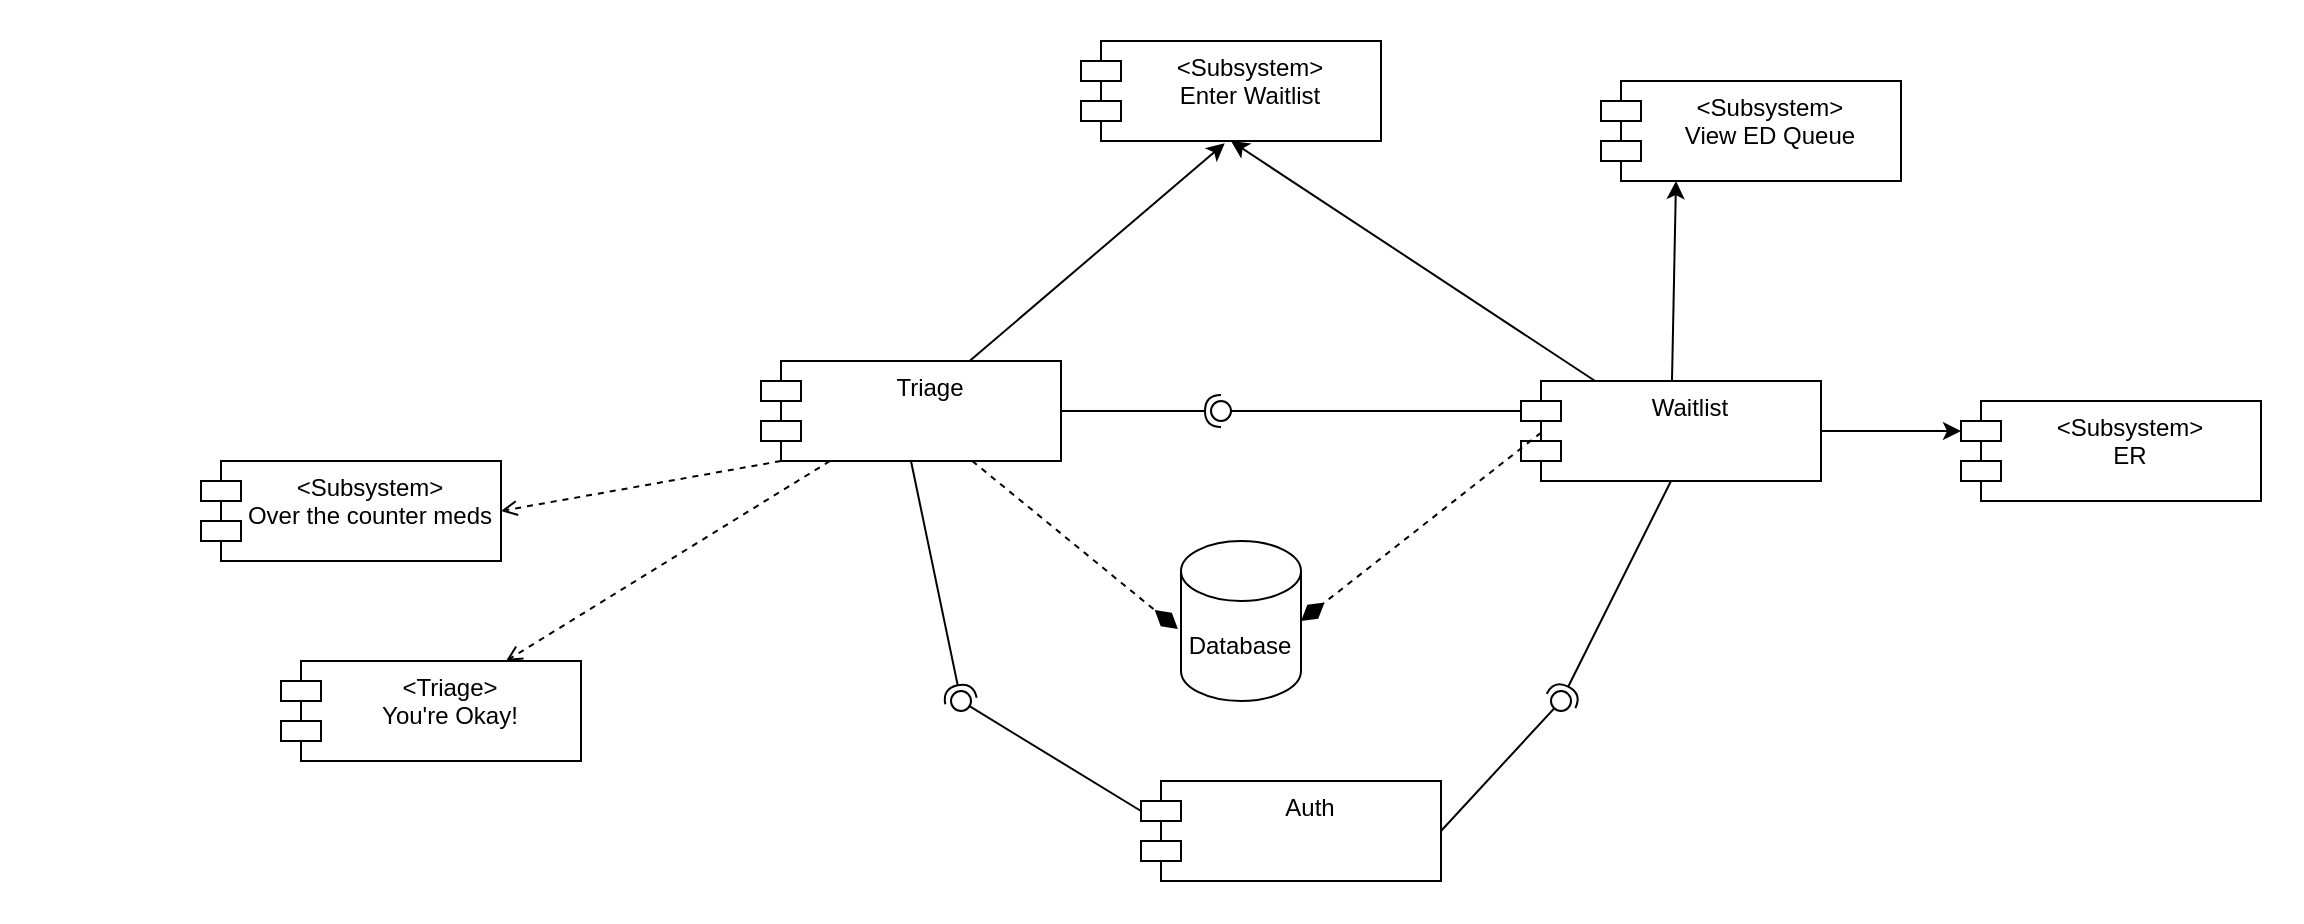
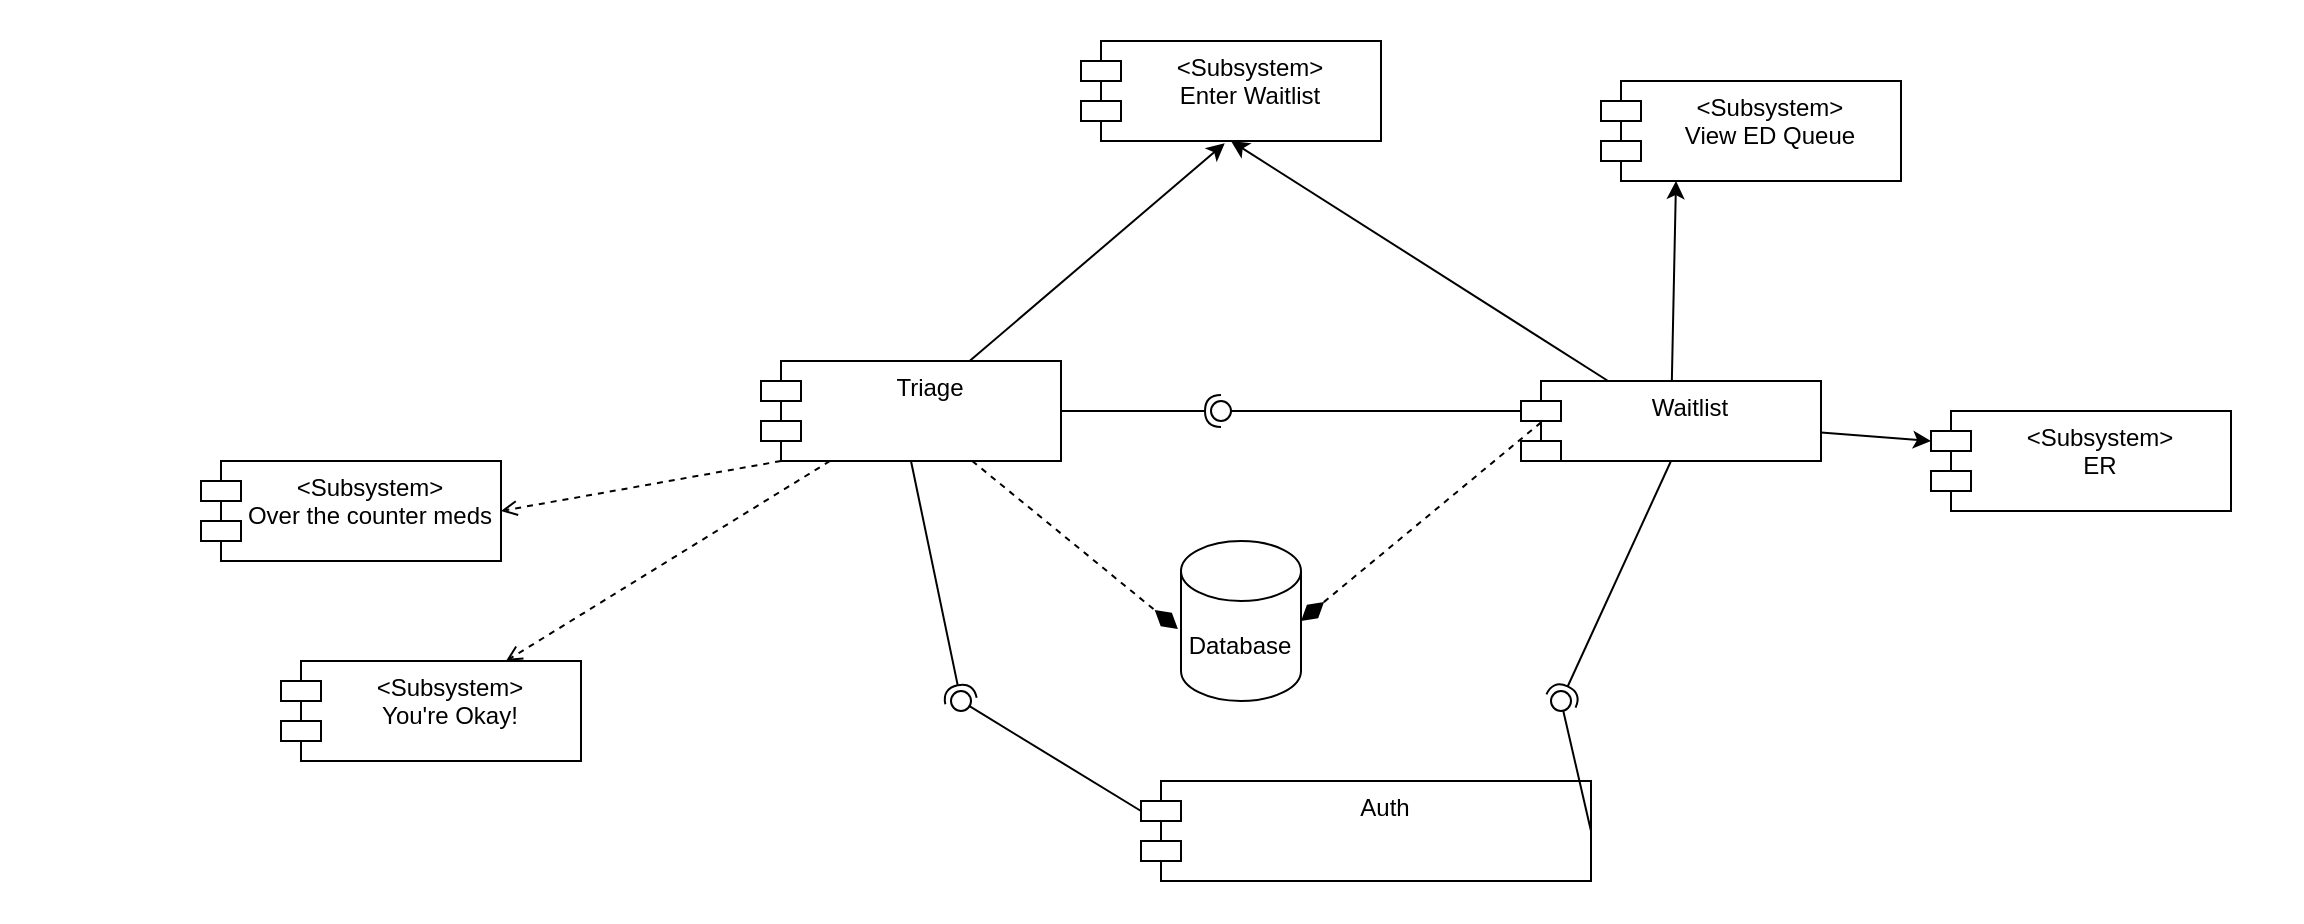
node "Waitlist": size 300x100 -> 300x80
node "<Subsystem> ER": moved (2111, 451) -> (2081, 461)
node "<Triage> You're Okay!": label "<Triage> You're Okay!" -> "<Subsystem> You're Okay!"
node "Auth": size 300x100 -> 450x100
